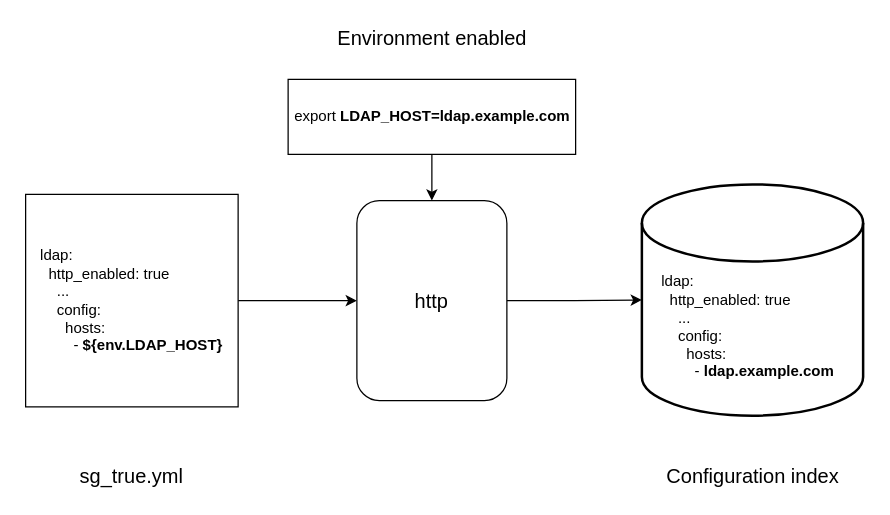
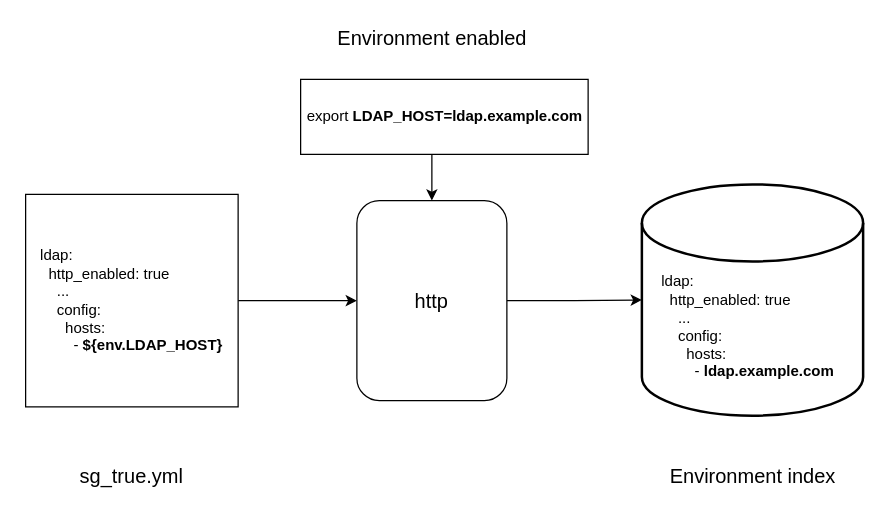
node "export LDAP_HOST=ldap.example.com": moved (432, 117) -> (444, 117)
node "Configuration index": label "Configuration index" -> "Environment index"
